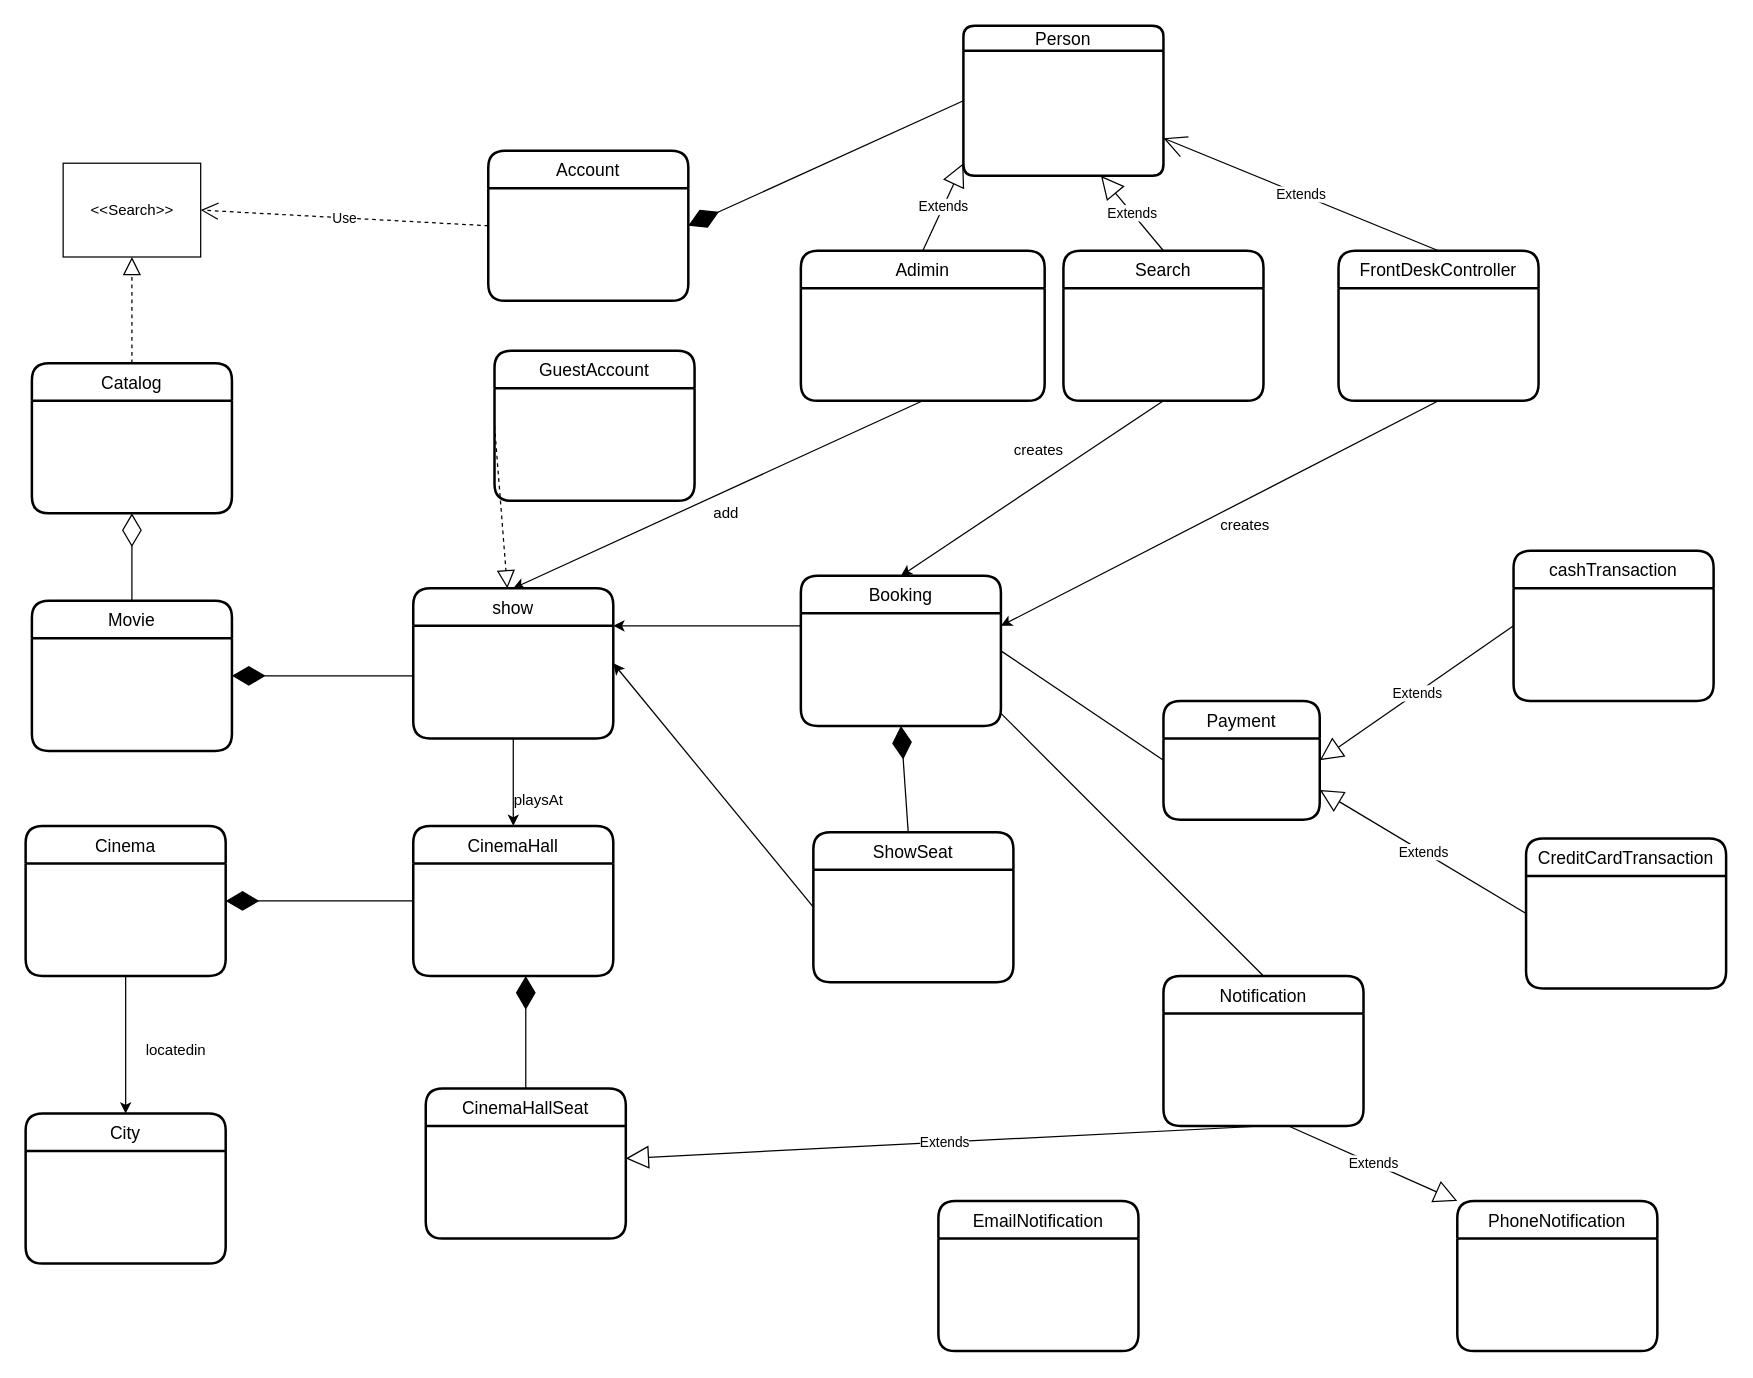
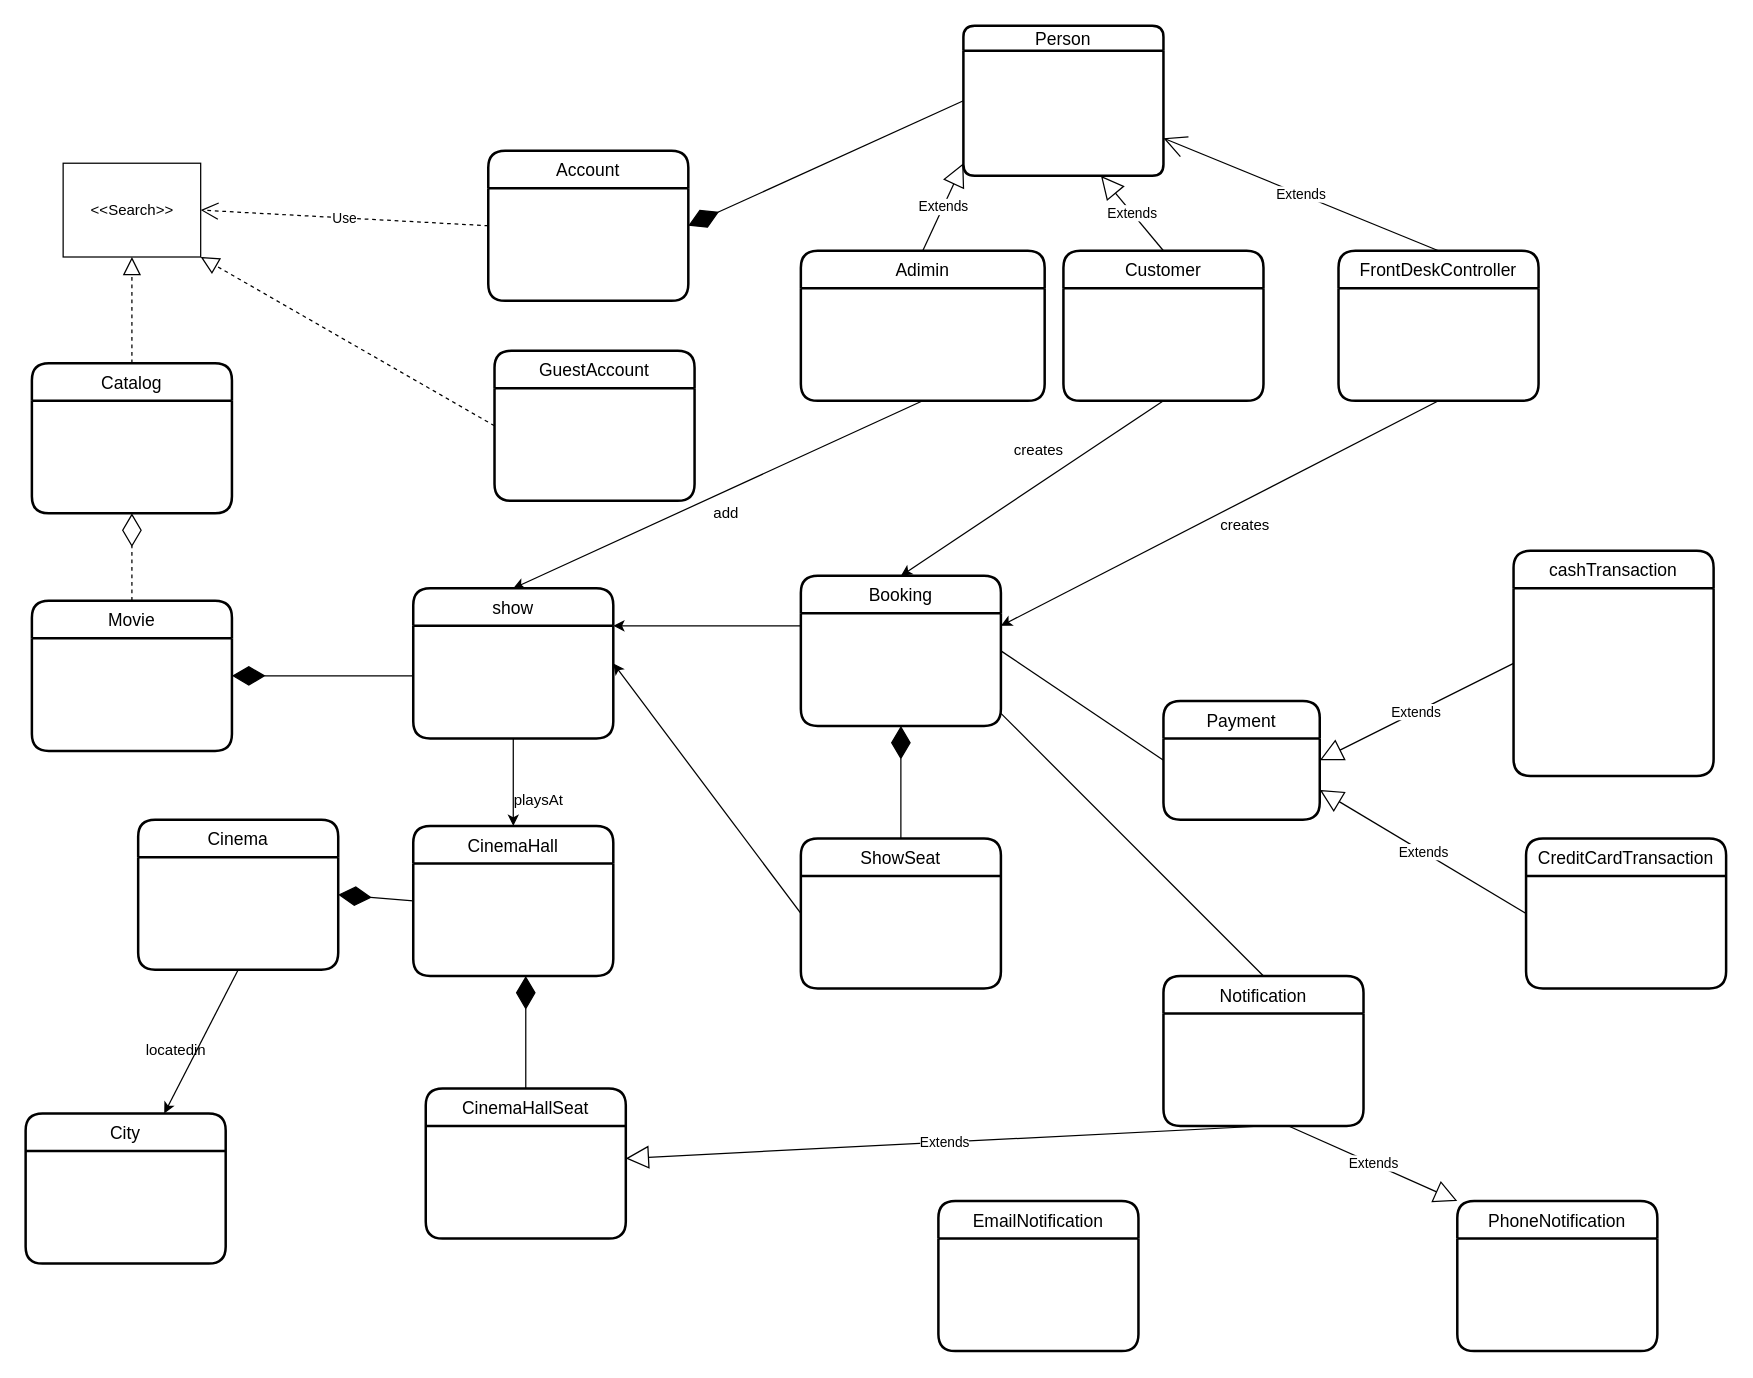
node "Search": label "Search" -> "Customer"
edge "GuestAccount" -> "show": now "GuestAccount" -> "<<Search>>"
edge "Movie" -> "Catalog": style solid -> dashed
node "cashTransaction": size 200x150 -> 200x225
node "Cinema": moved (126, 901) -> (238, 894)
node "ShowSeat": moved (913, 907) -> (901, 913)
